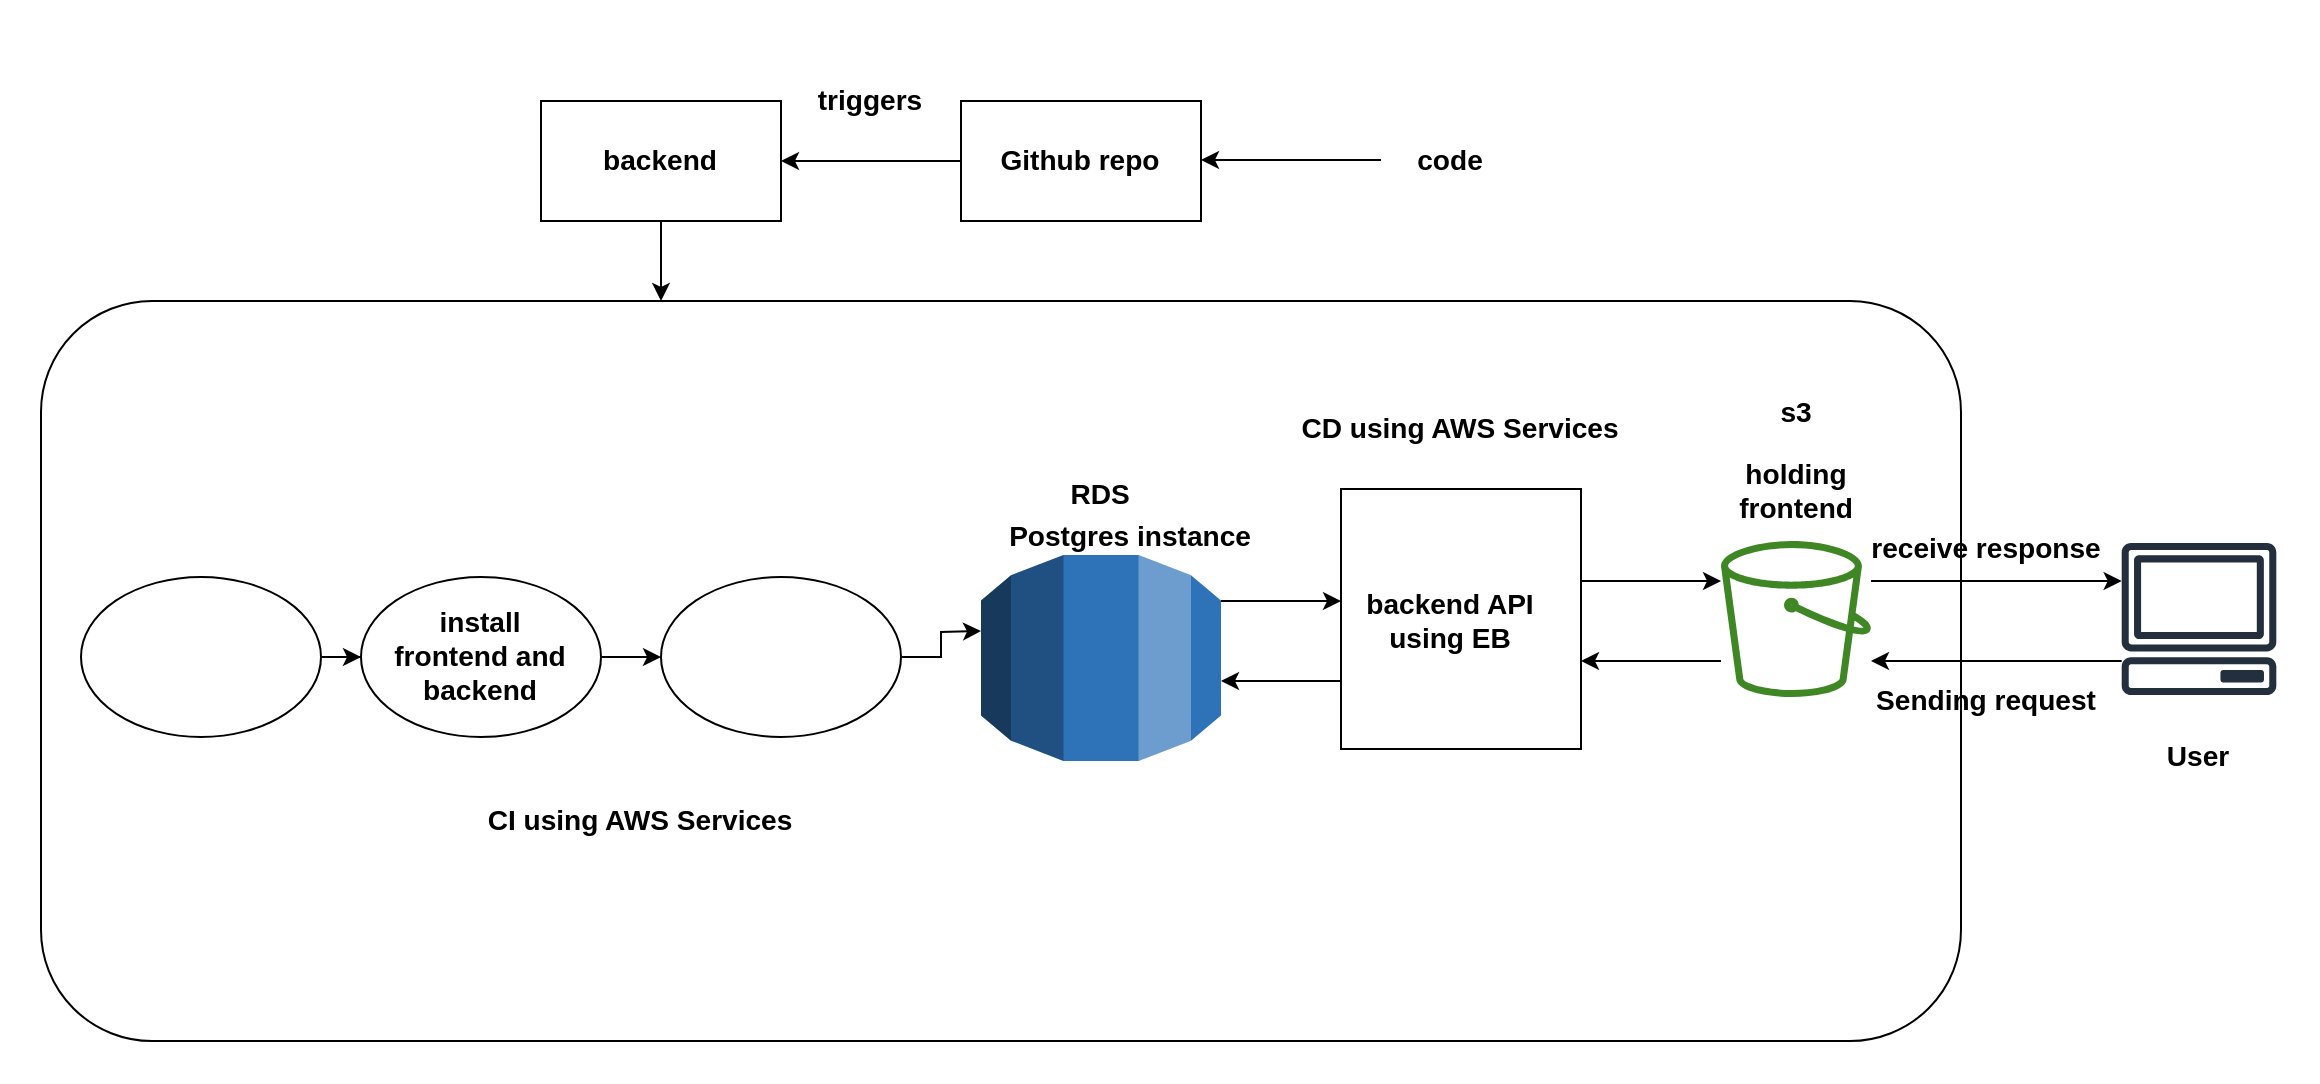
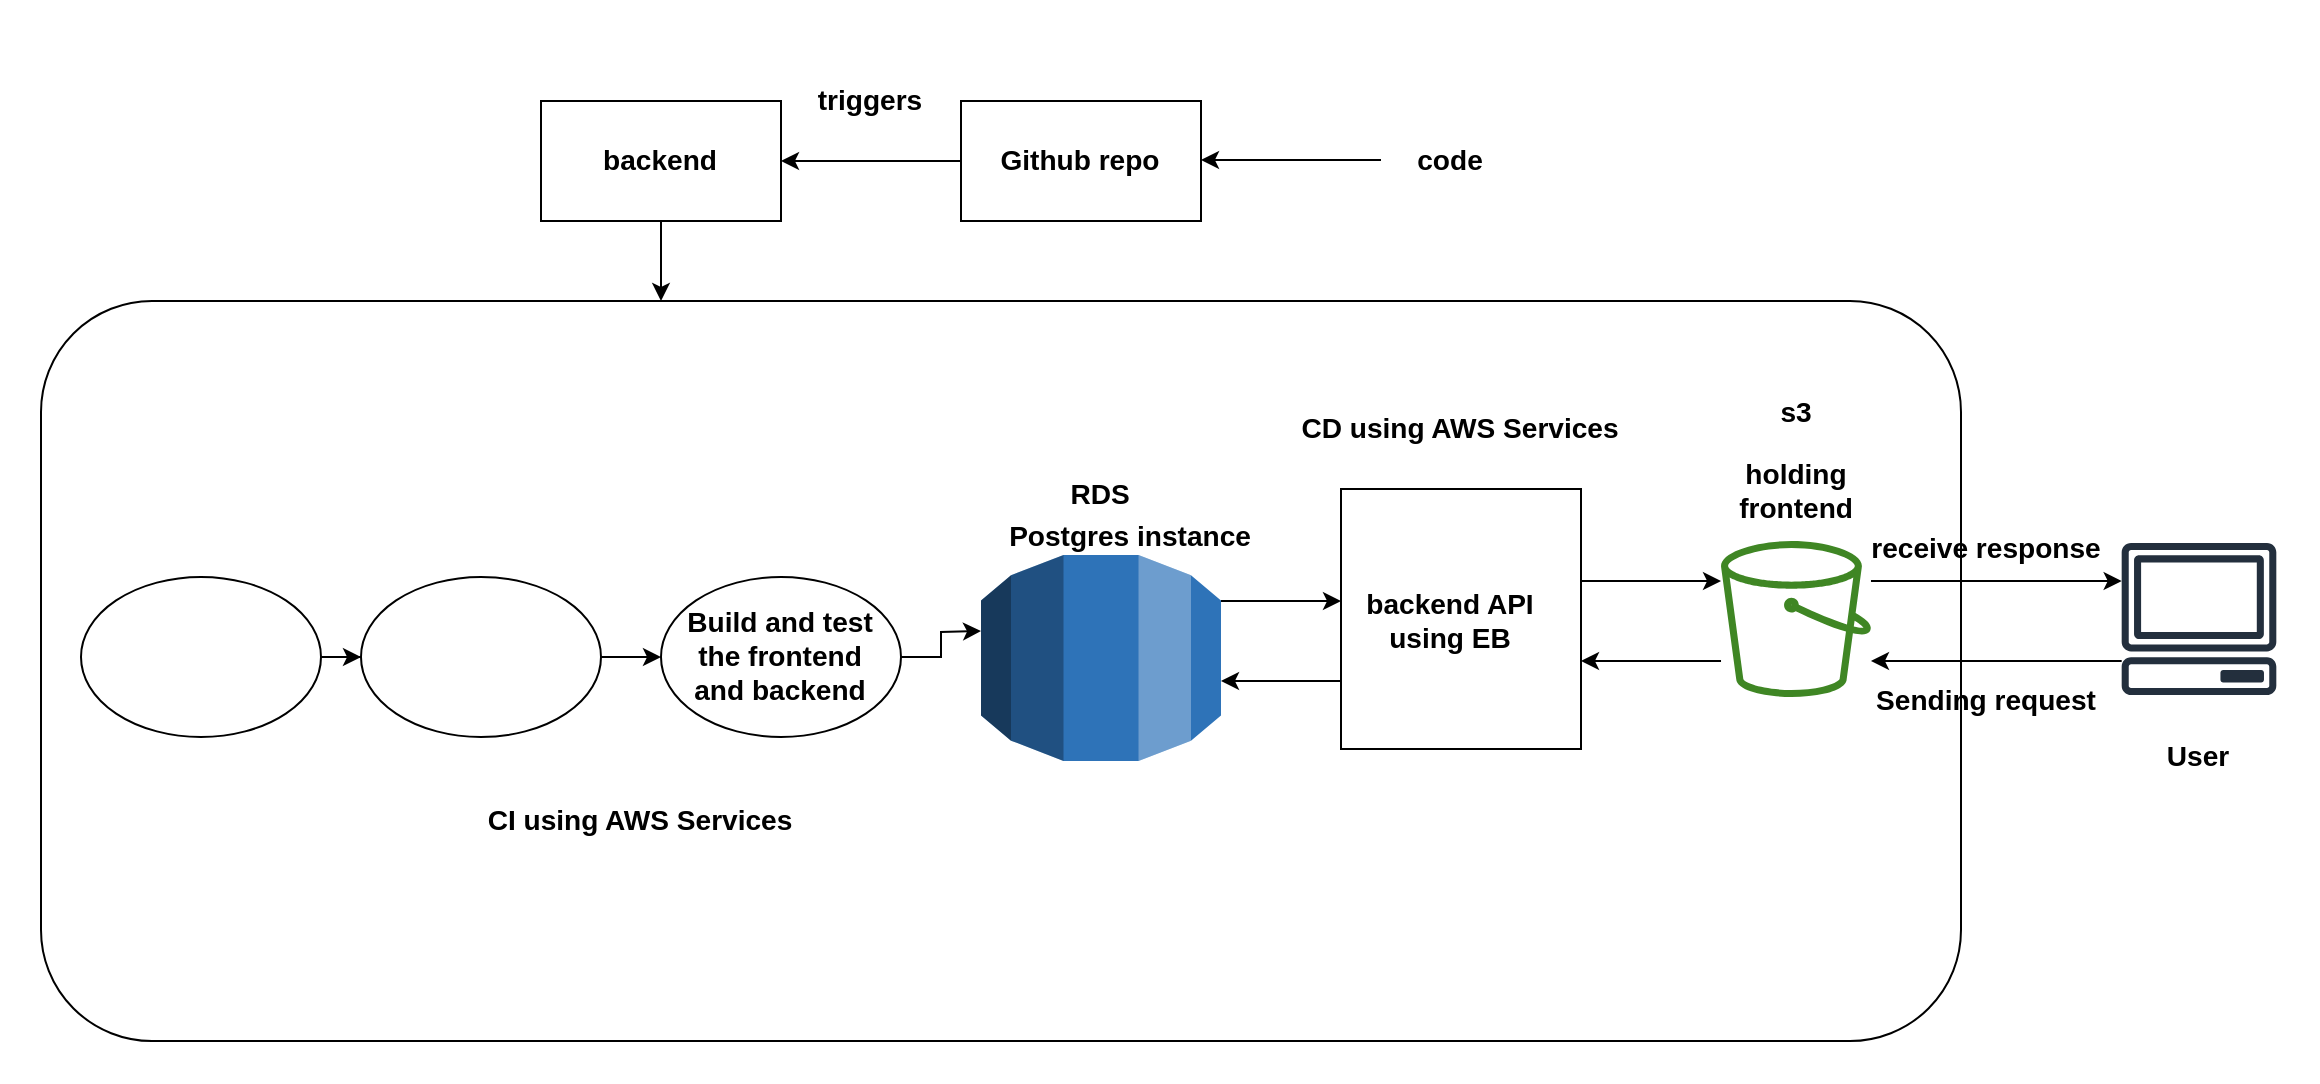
node "install frontend and backend": removed
node "Build and test the frontend and backend": added
